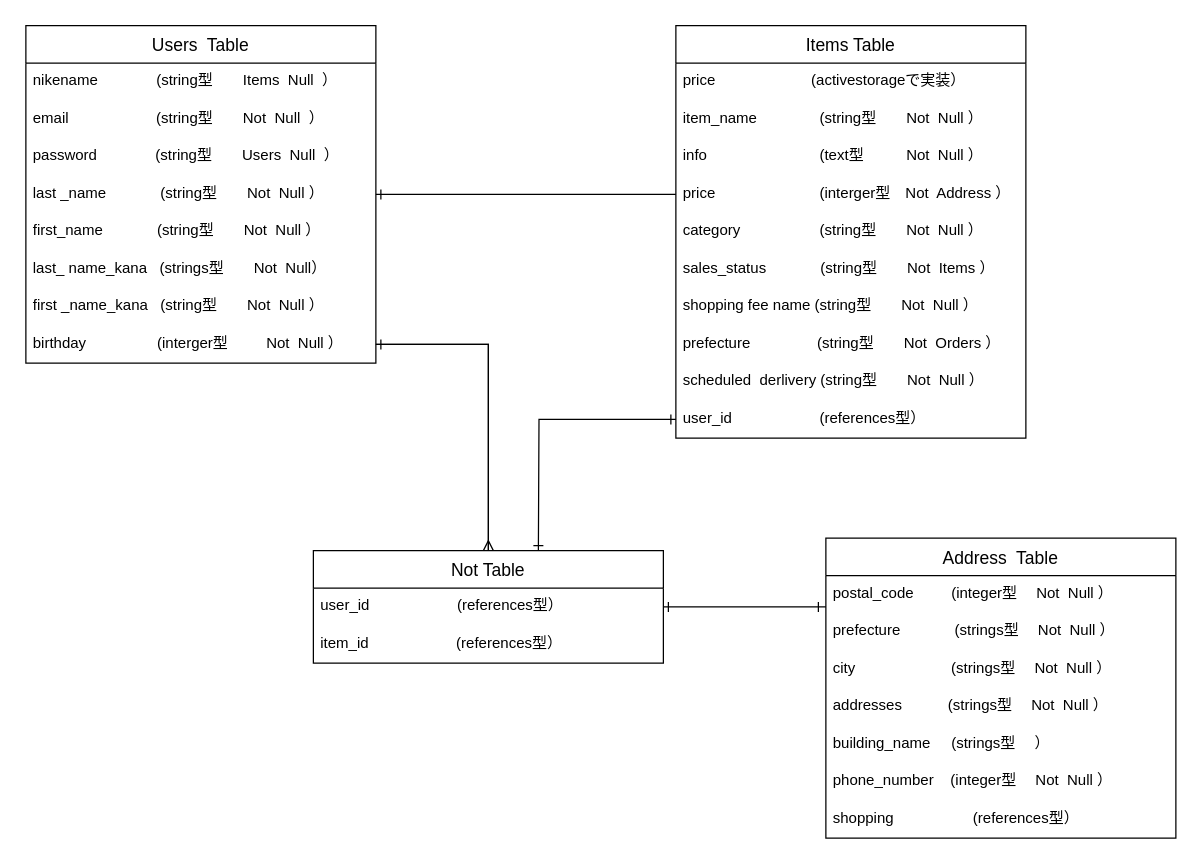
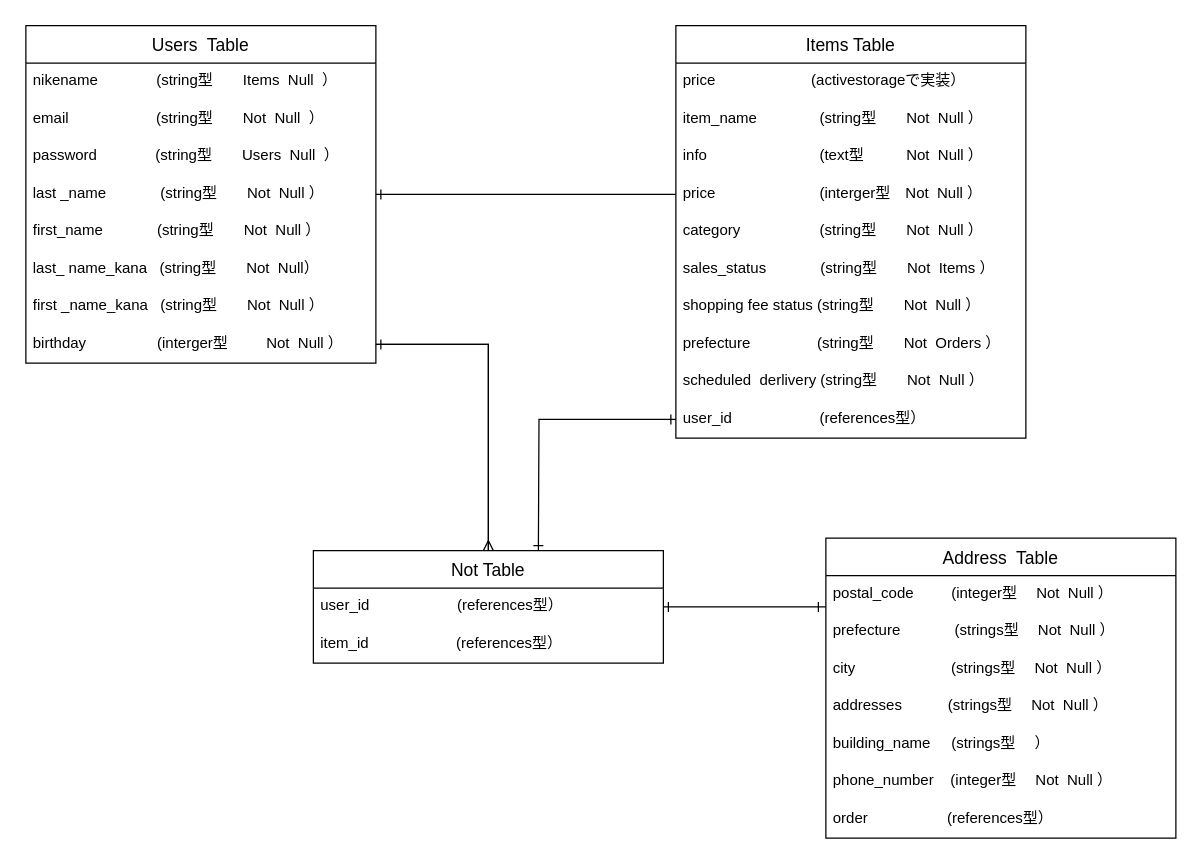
node "price (interger型 Not Address ）": label "price (interger型 Not Address ）" -> "price (interger型 Not Null ）"
node "last_ name_kana (strings型 Not Null）": label "last_ name_kana (strings型 Not Null）" -> "last_ name_kana (string型 Not Null）"
node "shopping fee name (string型 Not Null ）": label "shopping fee name (string型 Not Null ）" -> "shopping fee status (string型 Not Null ）"
node "shopping (references型）": label "shopping (references型）" -> "order (references型）"
